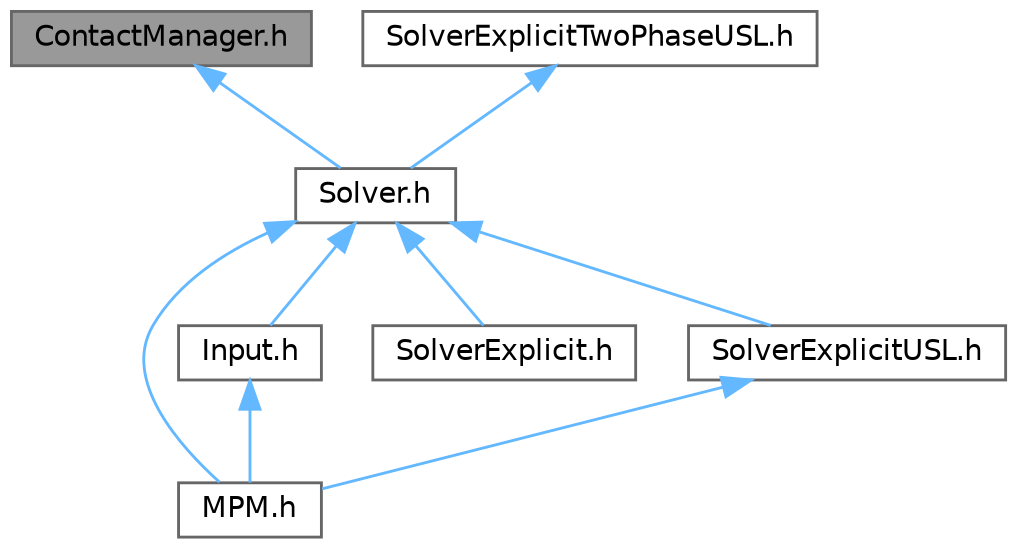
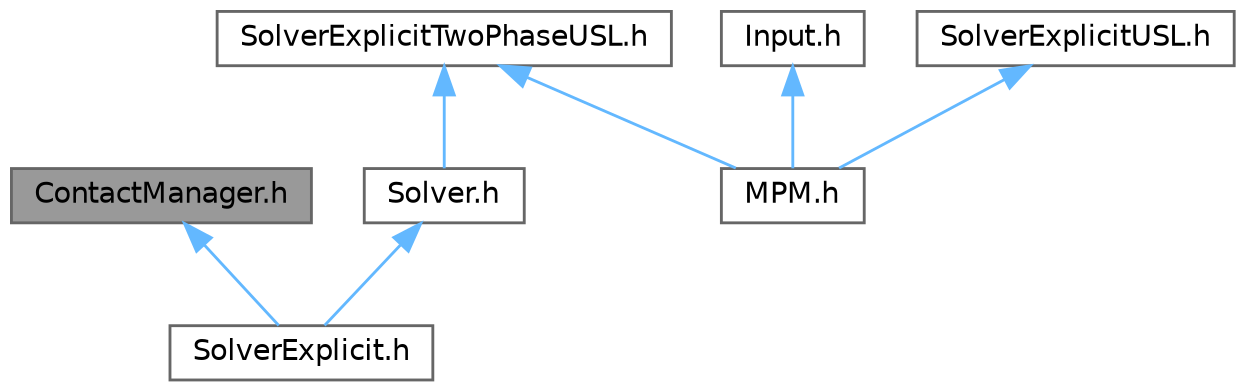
edge "Solver.h" -> "ContactManager.h": now "SolverExplicit.h" -> "ContactManager.h"
edge "SolverExplicitUSL.h" -> "Solver.h": removed
edge "Input.h" -> "Solver.h": removed
edge "MPM.h" -> "Solver.h": now "MPM.h" -> "SolverExplicitTwoPhaseUSL.h"
